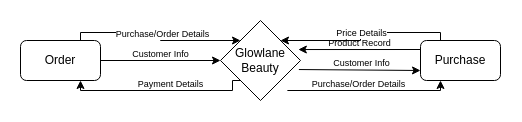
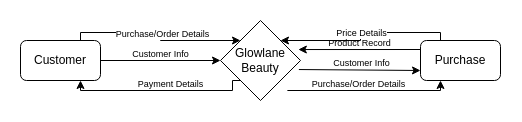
node "Order": label "Order" -> "Customer"
